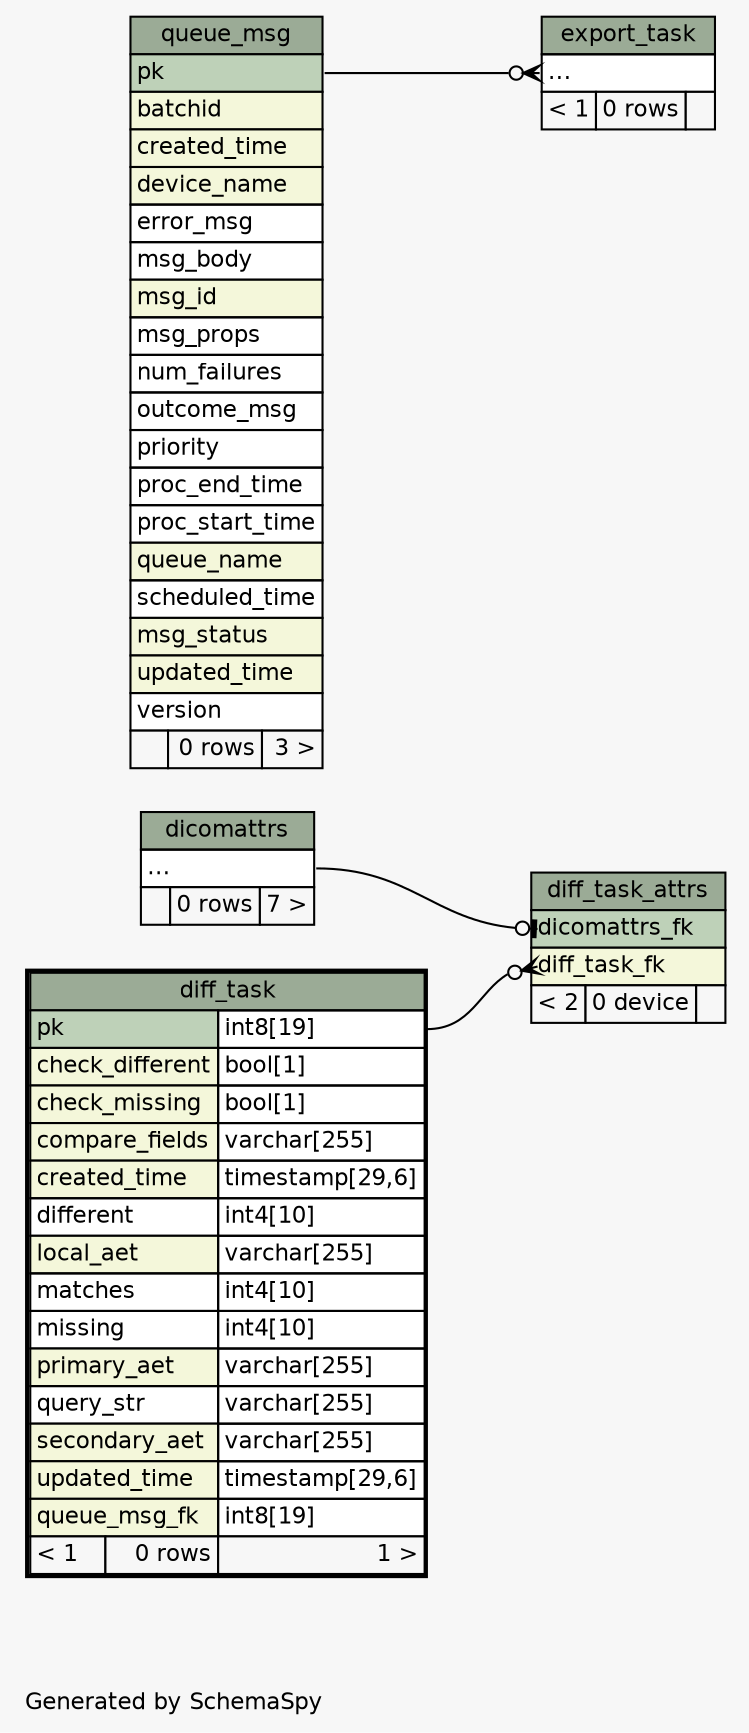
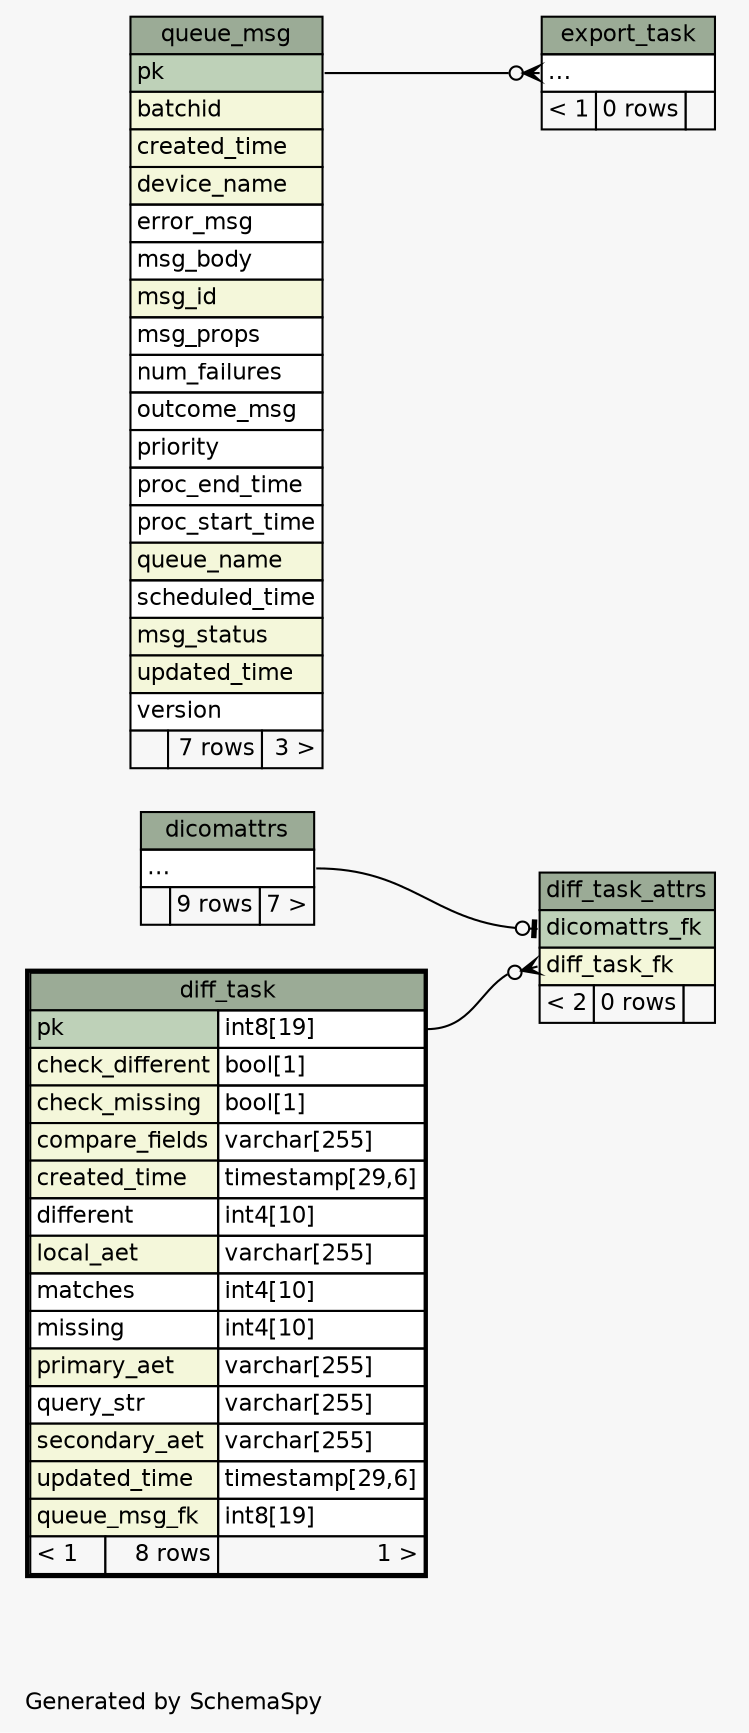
node "queue_msg": text "0 rows" -> "7 rows"
node "dicomattrs": text "0 rows" -> "9 rows"
node "diff_task_attrs": text "0 device" -> "0 rows"
node "diff_task": text "0 rows" -> "8 rows"
